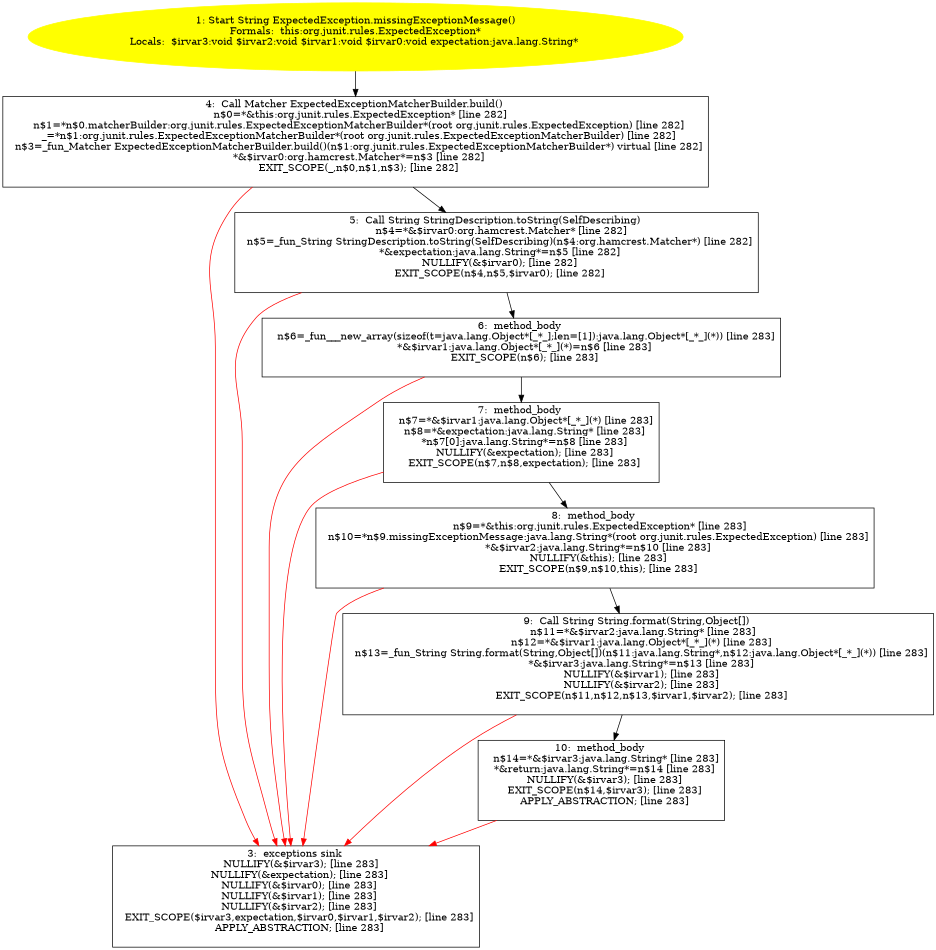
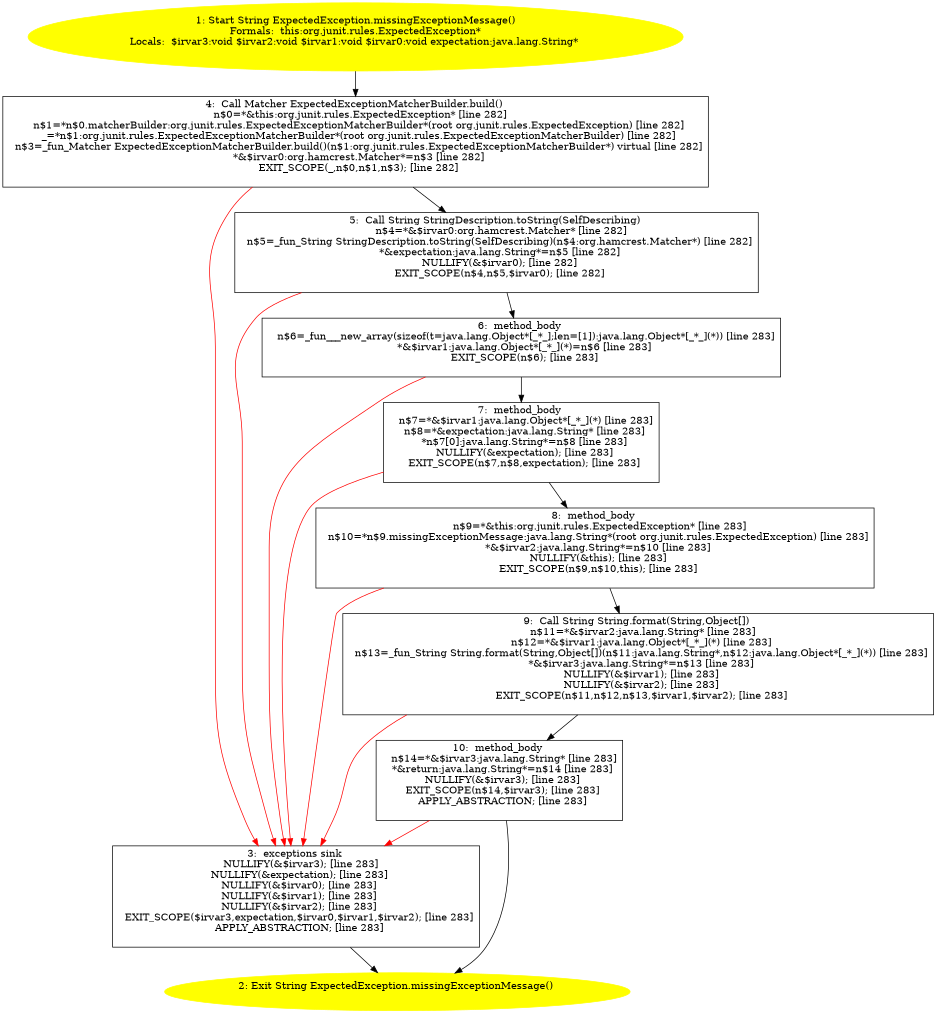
node "2: Exit String ExpectedException.missingExceptionMessage()": added
